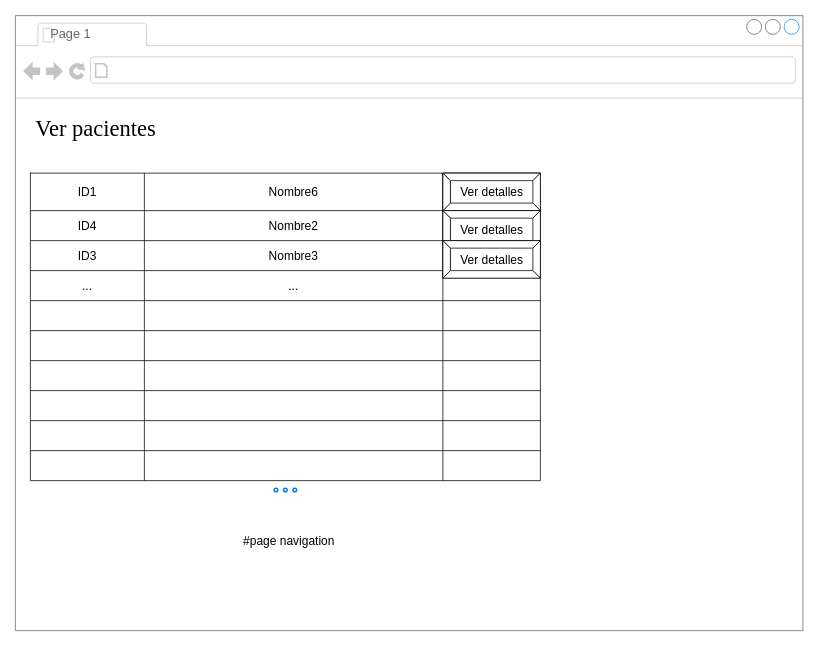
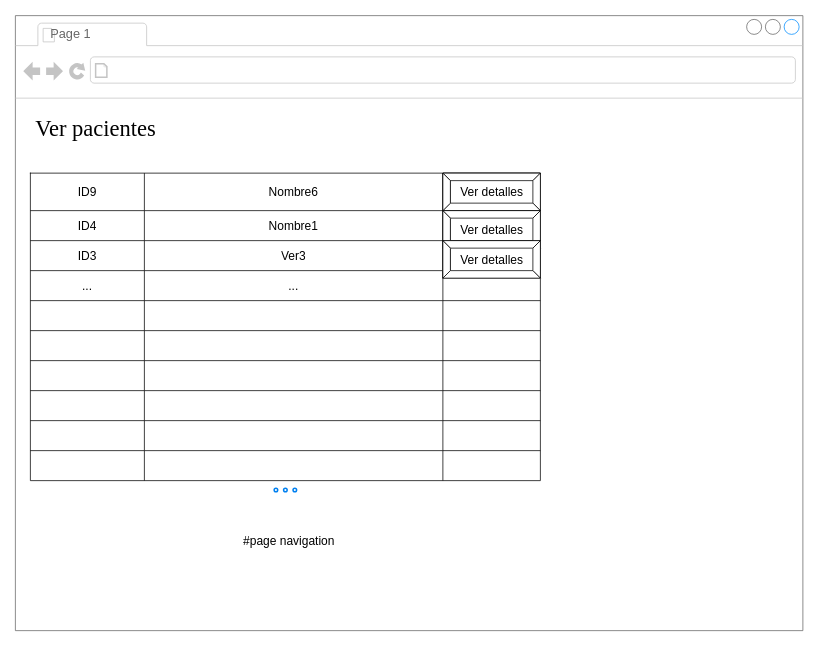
node "ID1": label "ID1" -> "ID9"
node "Nombre2": label "Nombre2" -> "Nombre1"
node "Nombre3": label "Nombre3" -> "Ver3"
